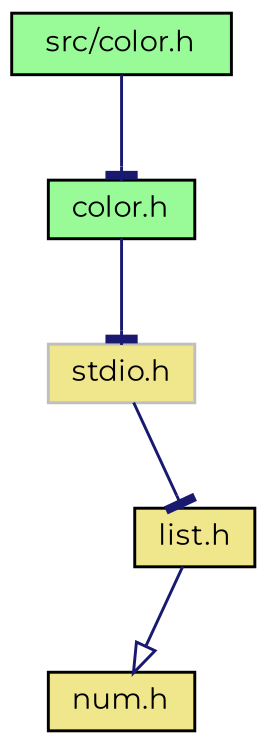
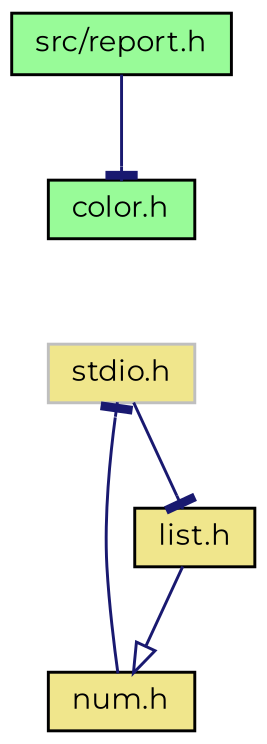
node "src/color.h": label "src/color.h" -> "src/report.h"
edge "color.h" -> "stdio.h": now "num.h" -> "stdio.h"
